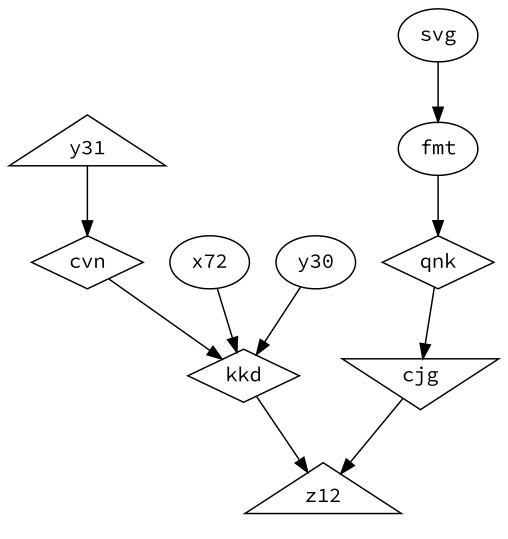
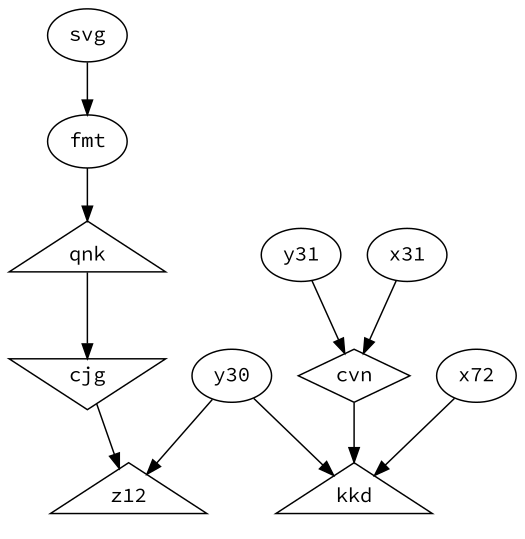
node "y31": shape triangle -> ellipse
node "x31": added
node "qnk": shape diamond -> triangle
node "kkd": shape diamond -> triangle
edge "kkd" -> "z12": now "y30" -> "z12"
